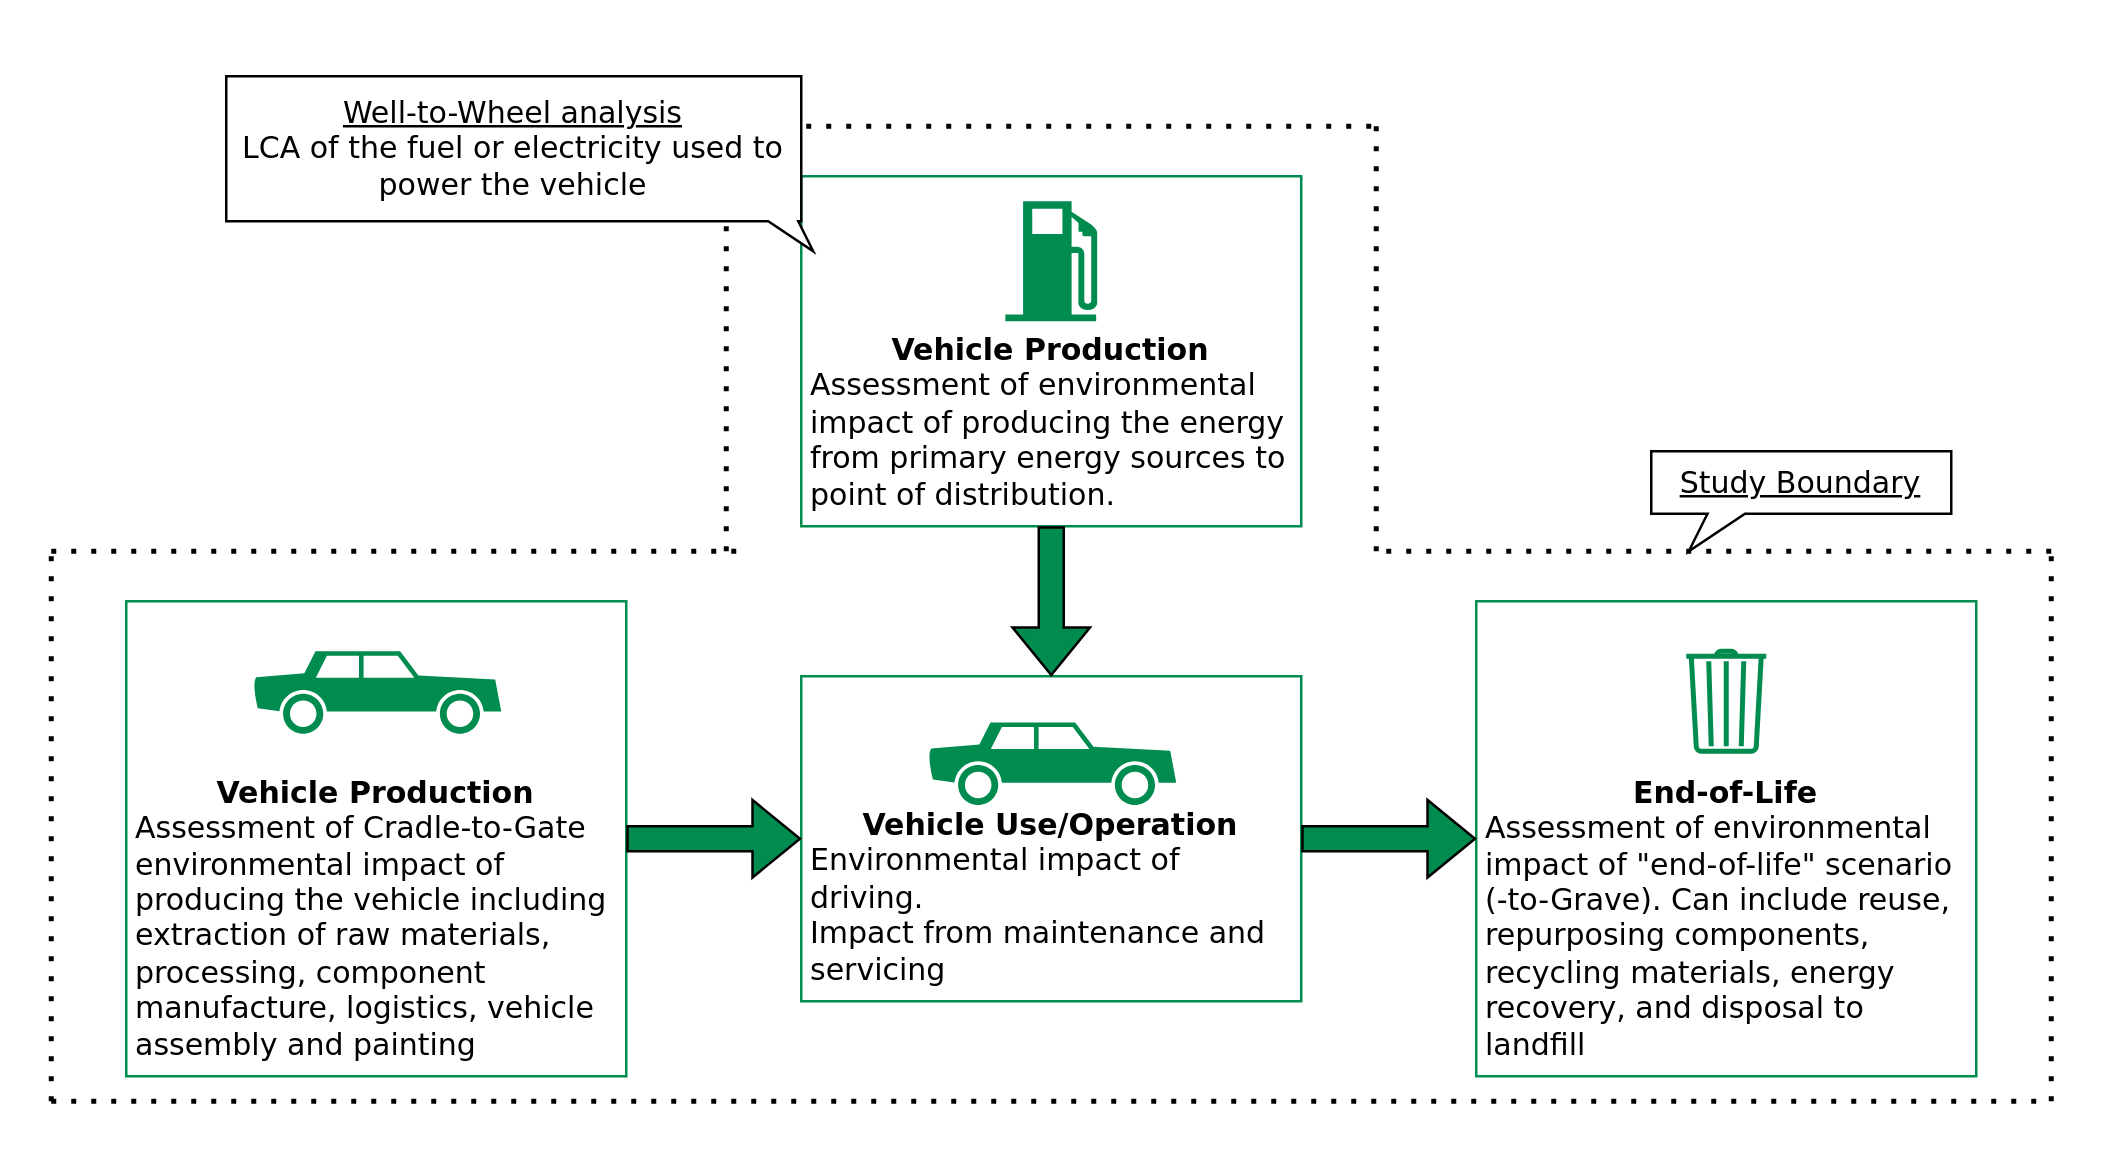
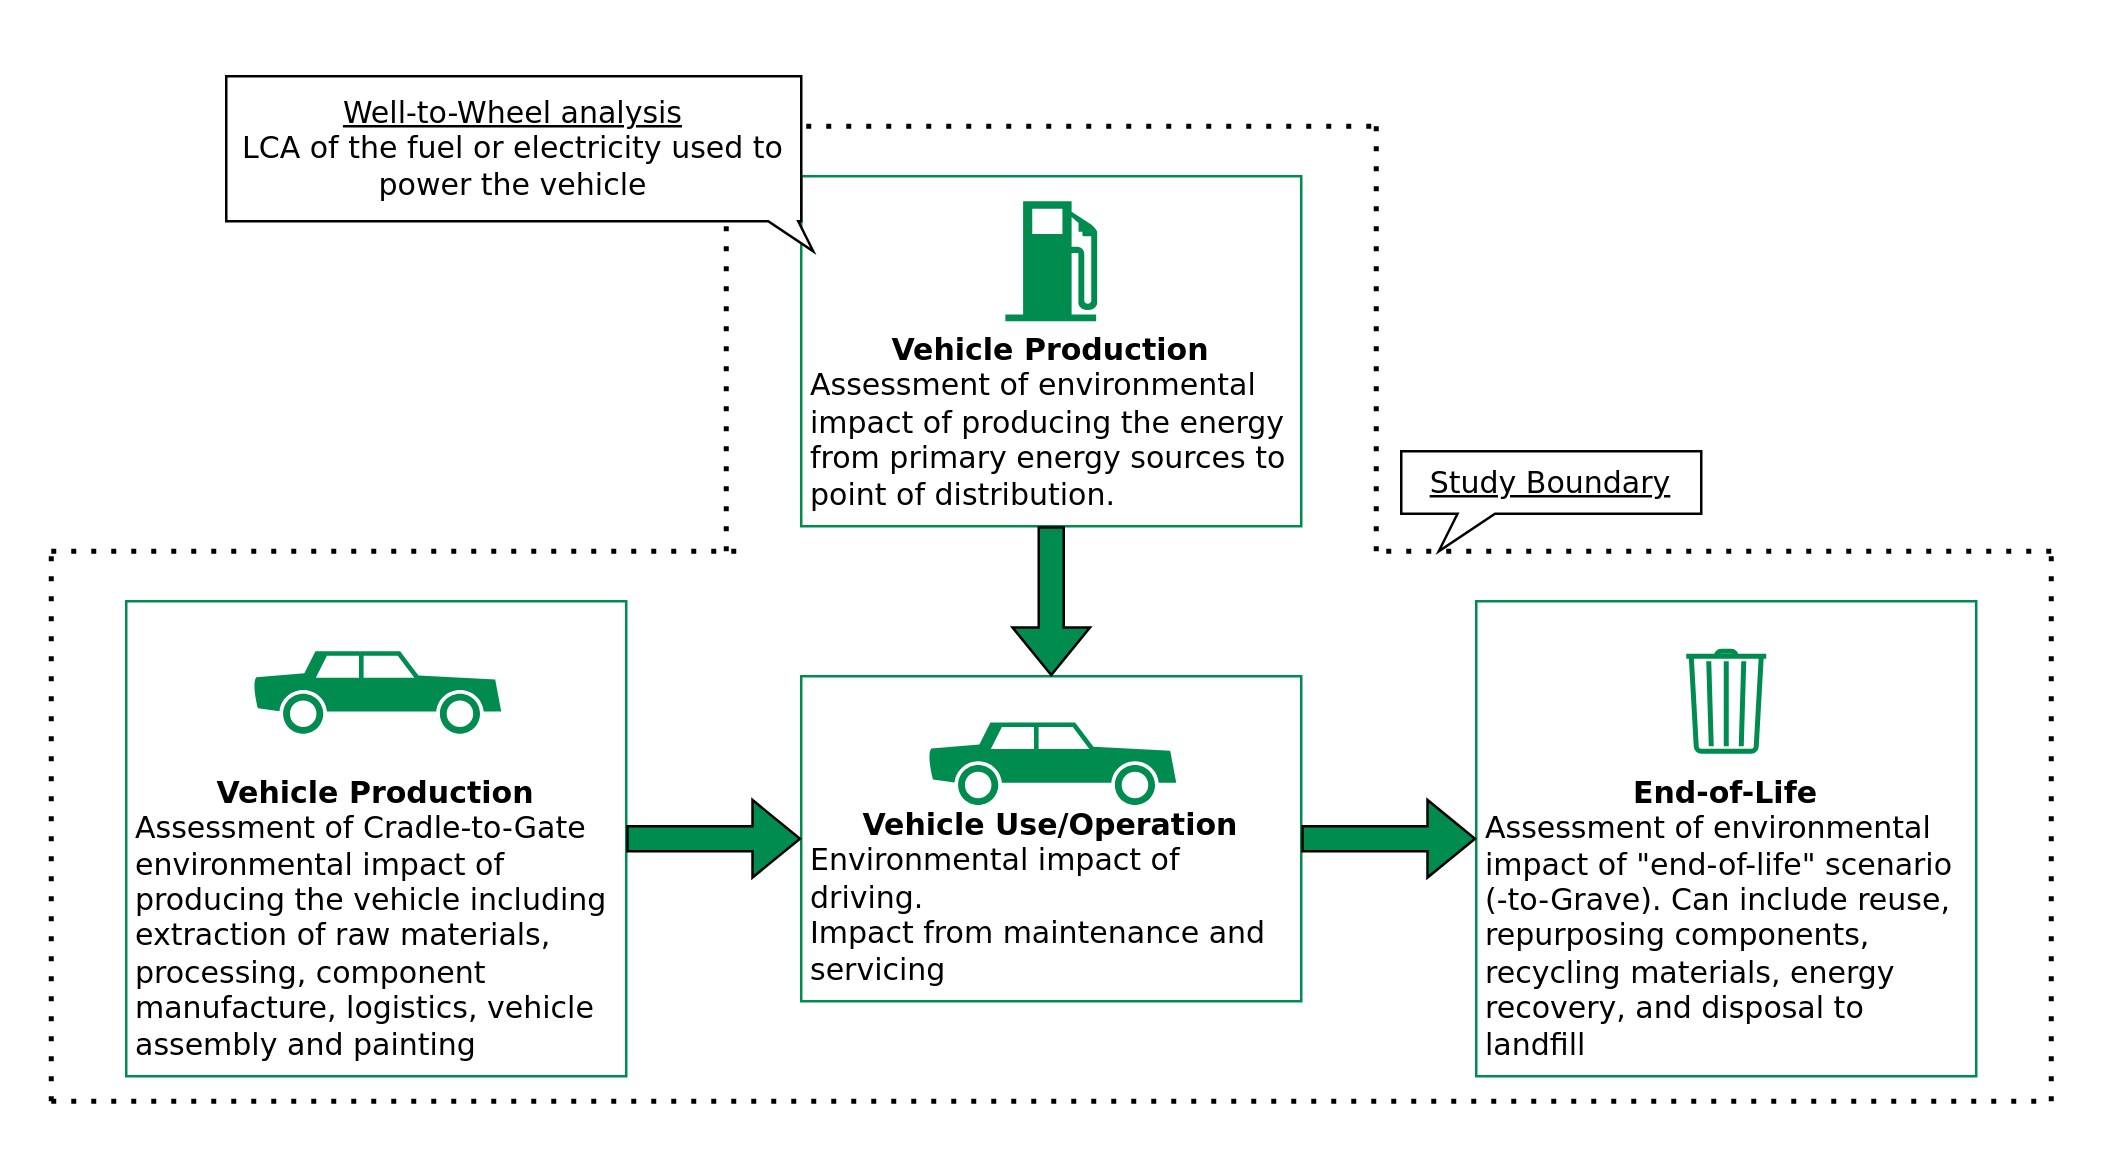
node "Study Boundary": moved (1801, 501) -> (1551, 501)
